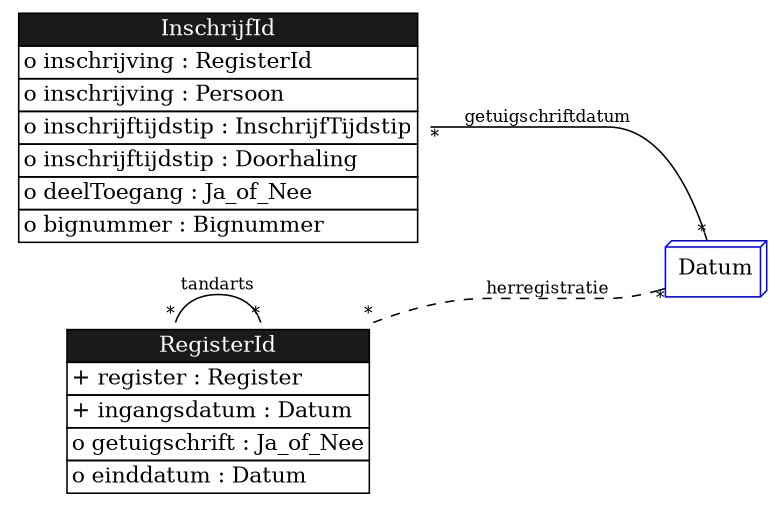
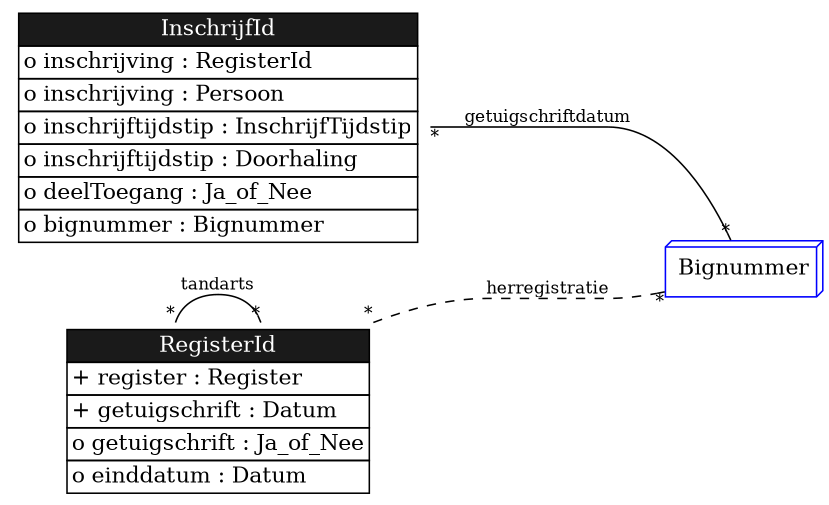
node "Datum": label "Datum" -> "Bignummer"
node "RegisterId": text "+ ingangsdatum : Datum" -> "+ getuigschrift : Datum"
